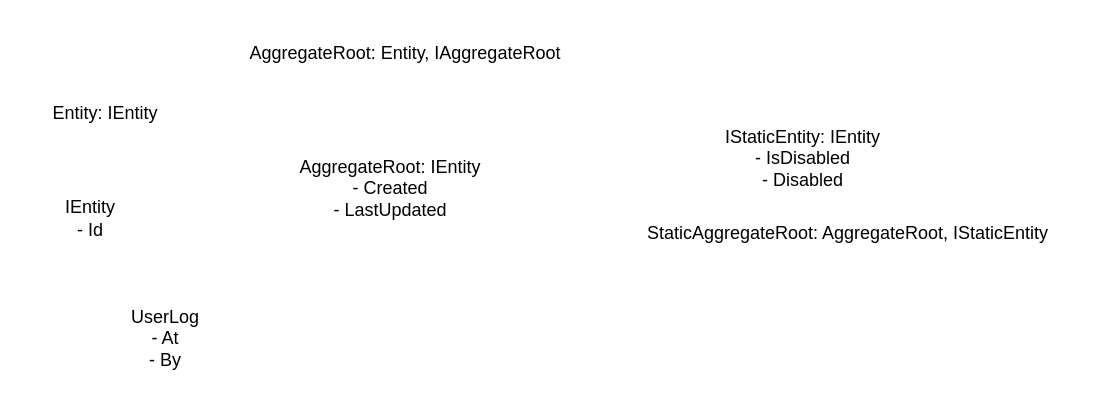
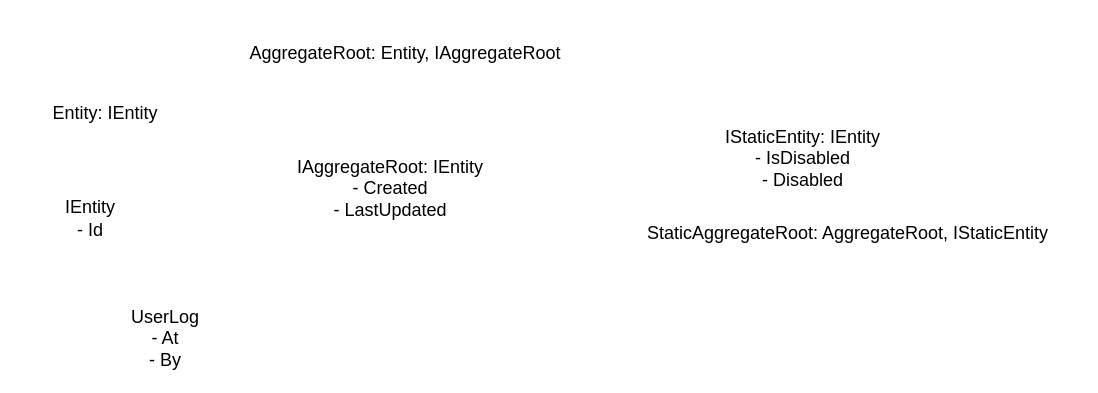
node "AggregateRoot: IEntity - Created - LastUpdated": label "AggregateRoot: IEntity - Created - LastUpdated" -> "IAggregateRoot: IEntity - Created - LastUpdated"
